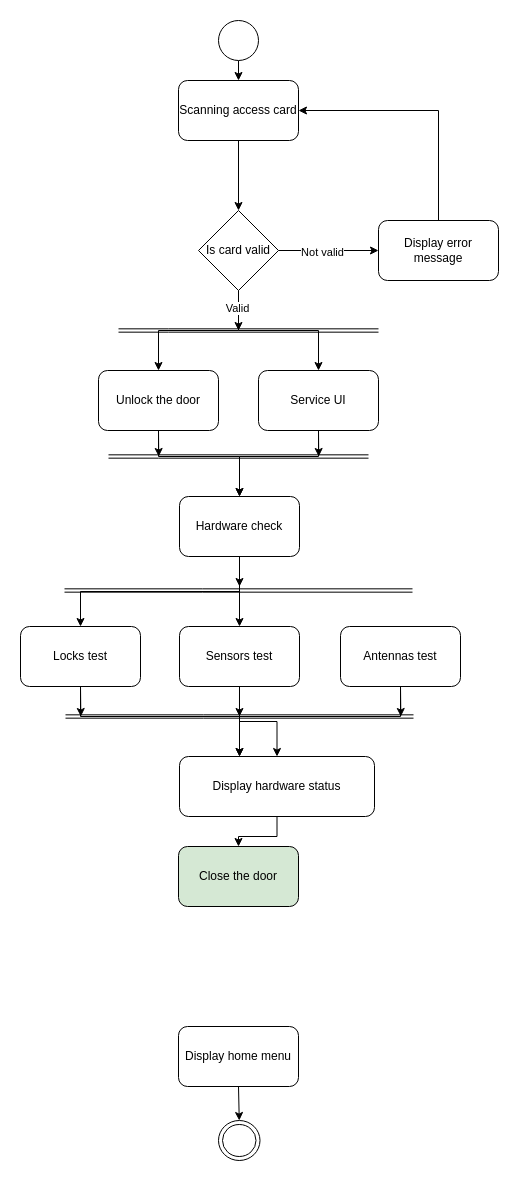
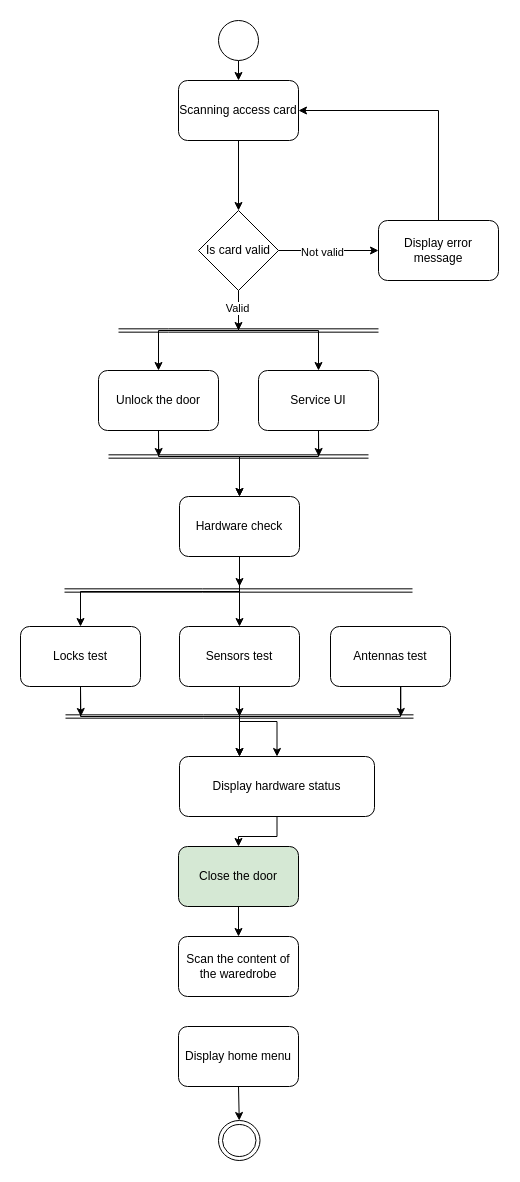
node "Antennas test": moved (401, 657) -> (391, 657)
edge "Close the door" -> "Scan the content of the waredrobe": added
node "Scan the content of the waredrobe": added
